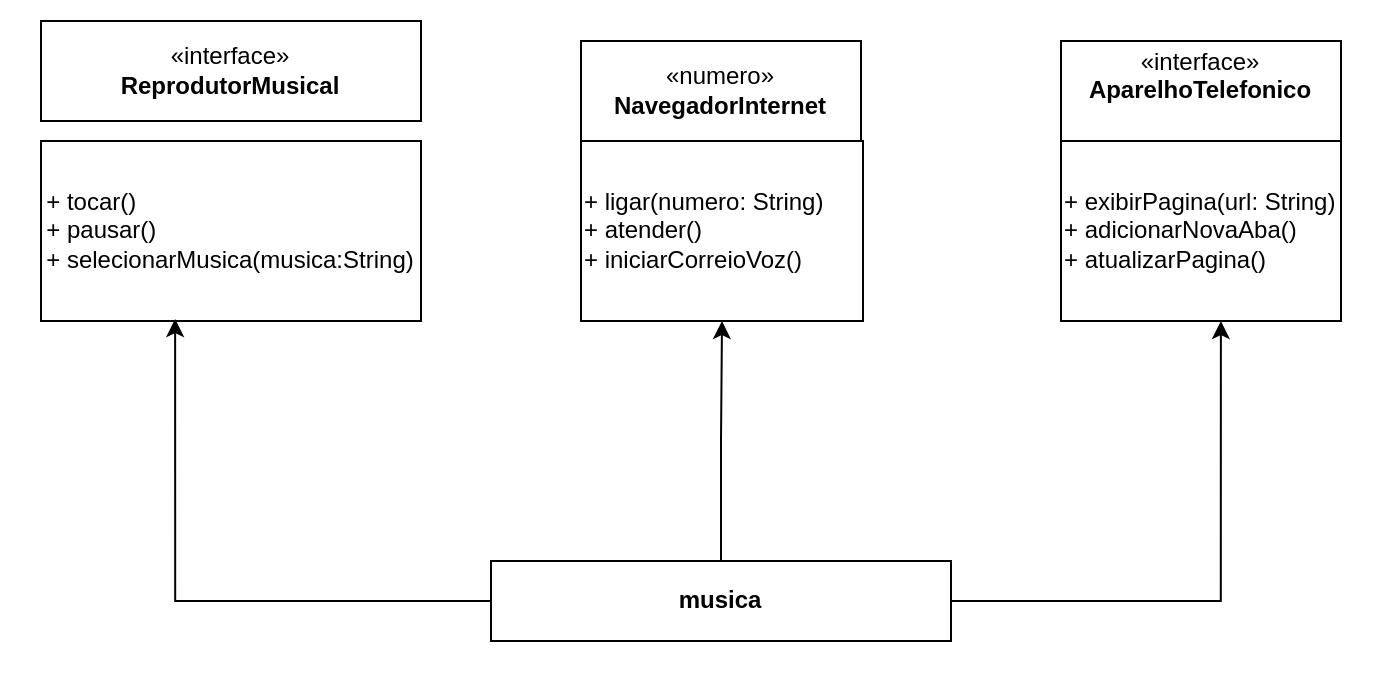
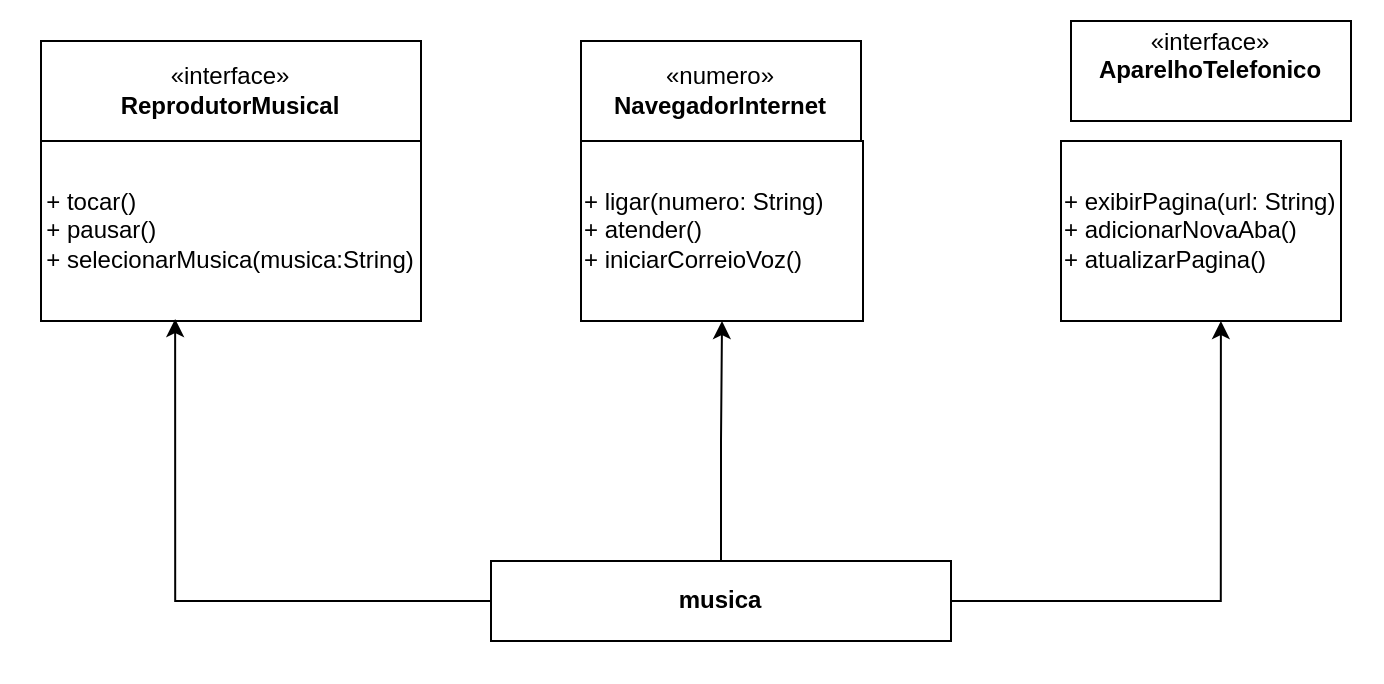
node "«interface» ReprodutorMusical": moved (231, 71) -> (231, 91)
node "«interface» AparelhoTelefonico": moved (1201, 91) -> (1211, 71)
